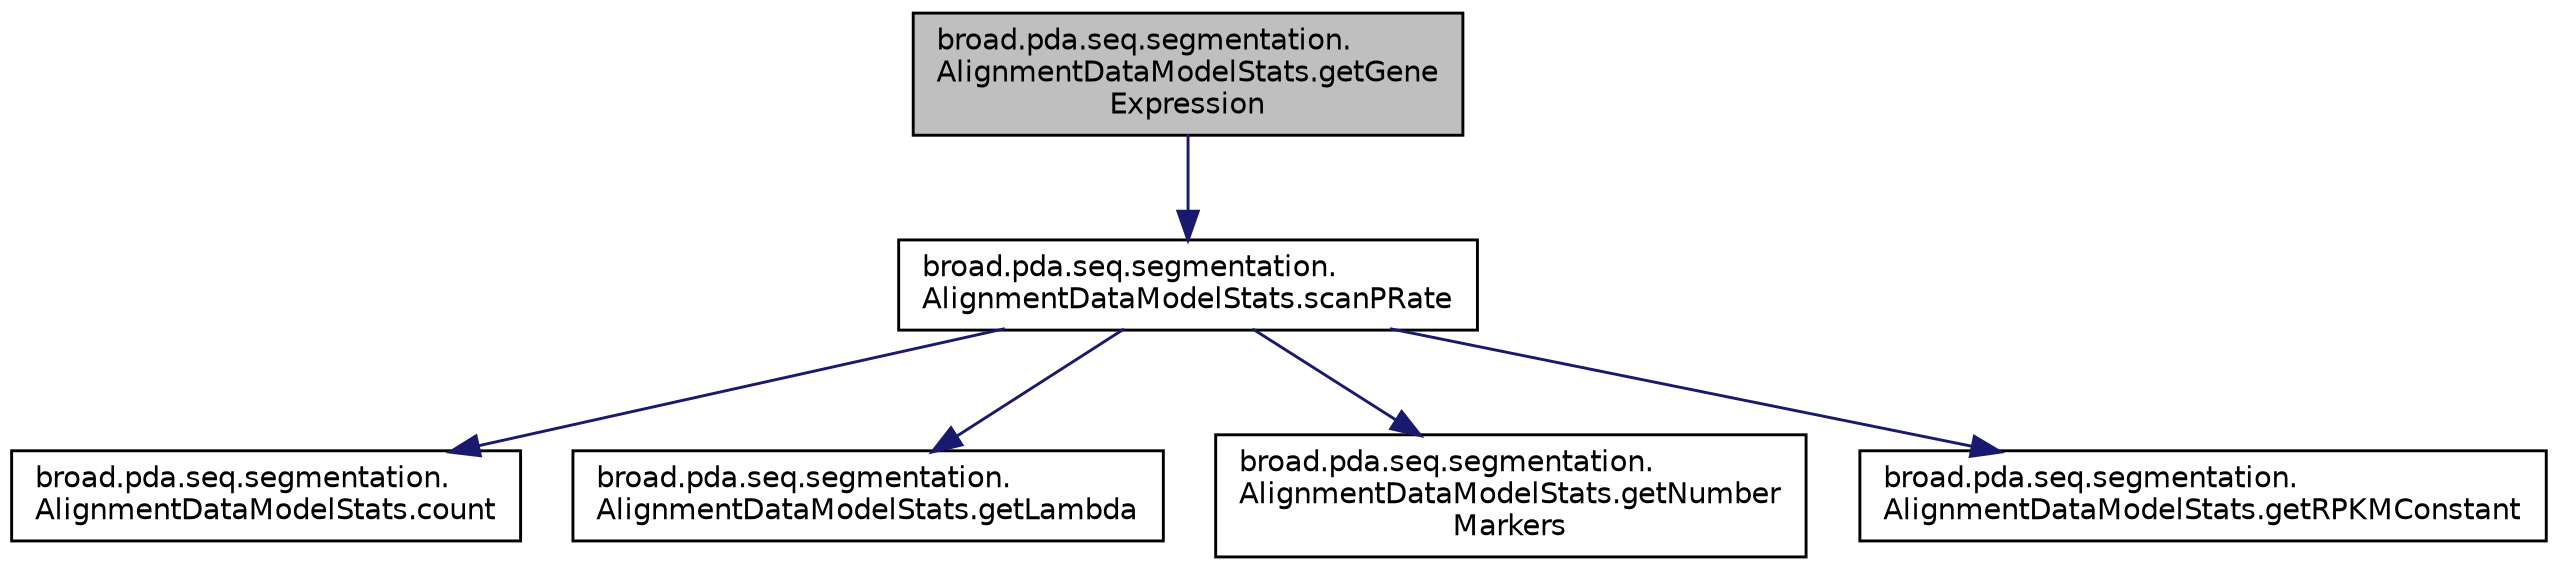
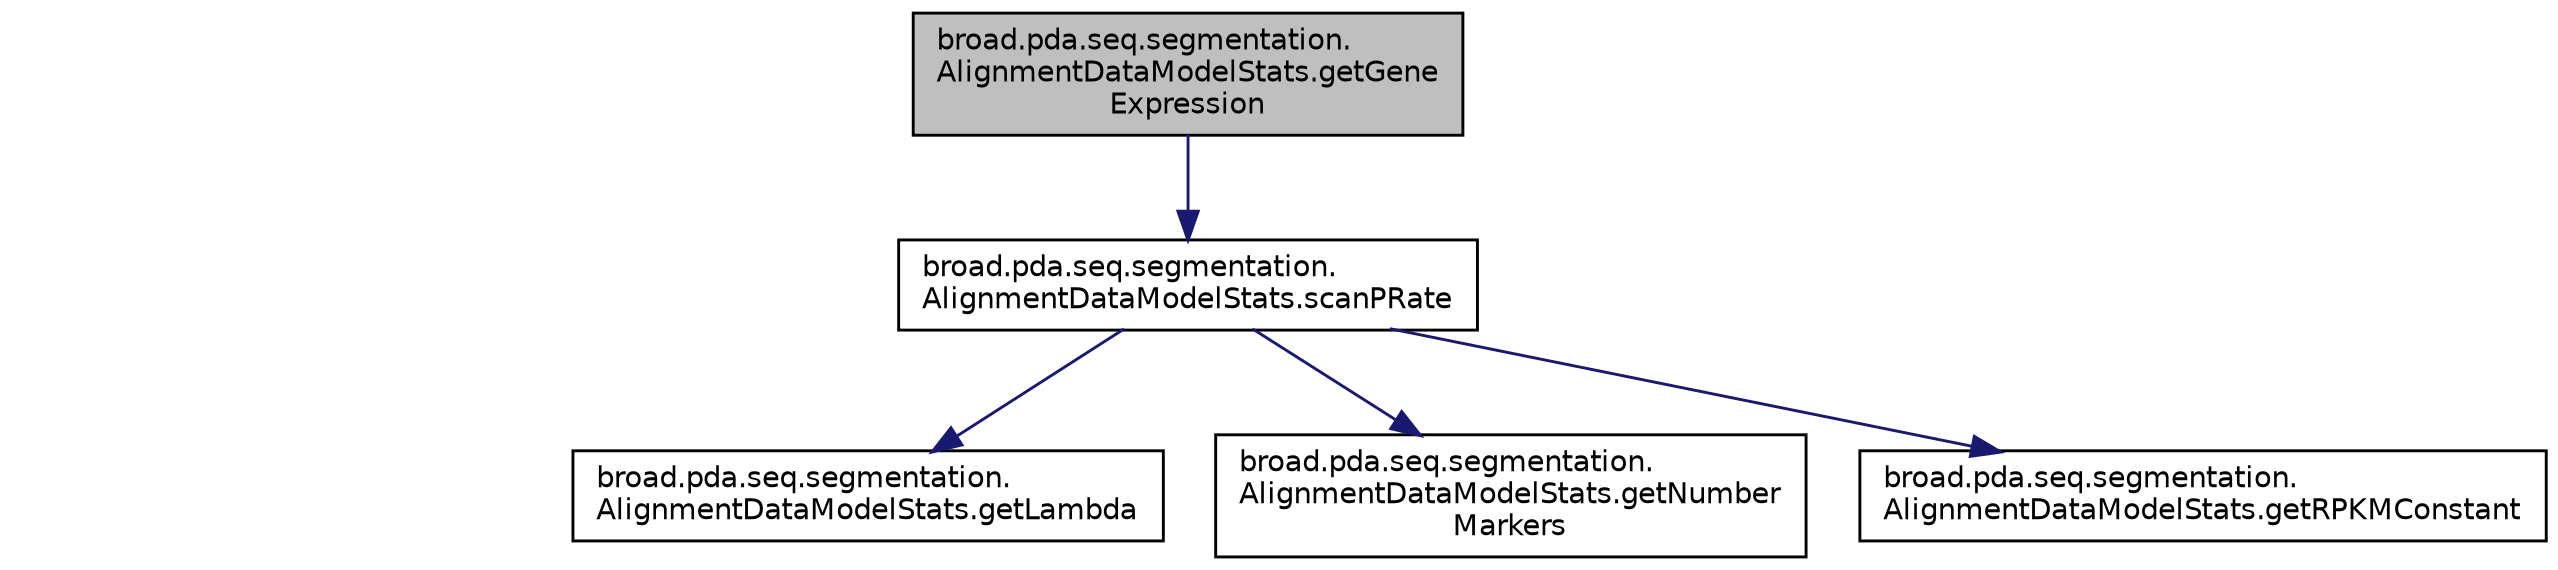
node "broad.pda.seq.segmentation. AlignmentDataModelStats.count": removed
